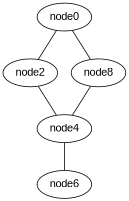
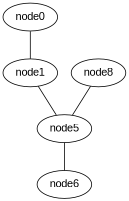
edge "node0" -- "node8": removed
node "node2": label "node2" -> "node1"
node "node4": label "node4" -> "node5"
